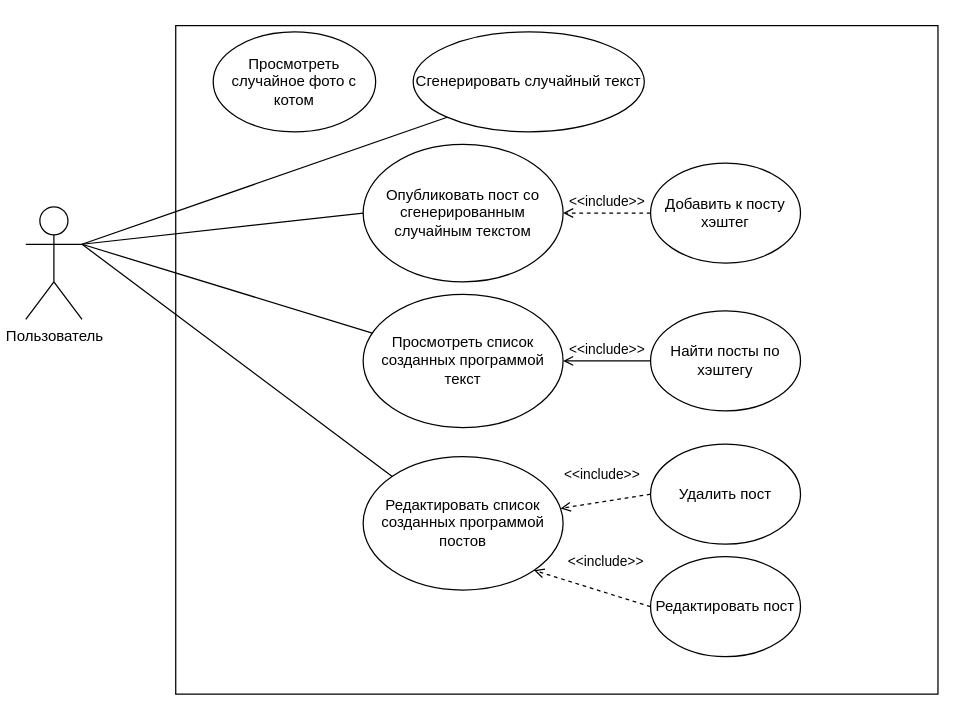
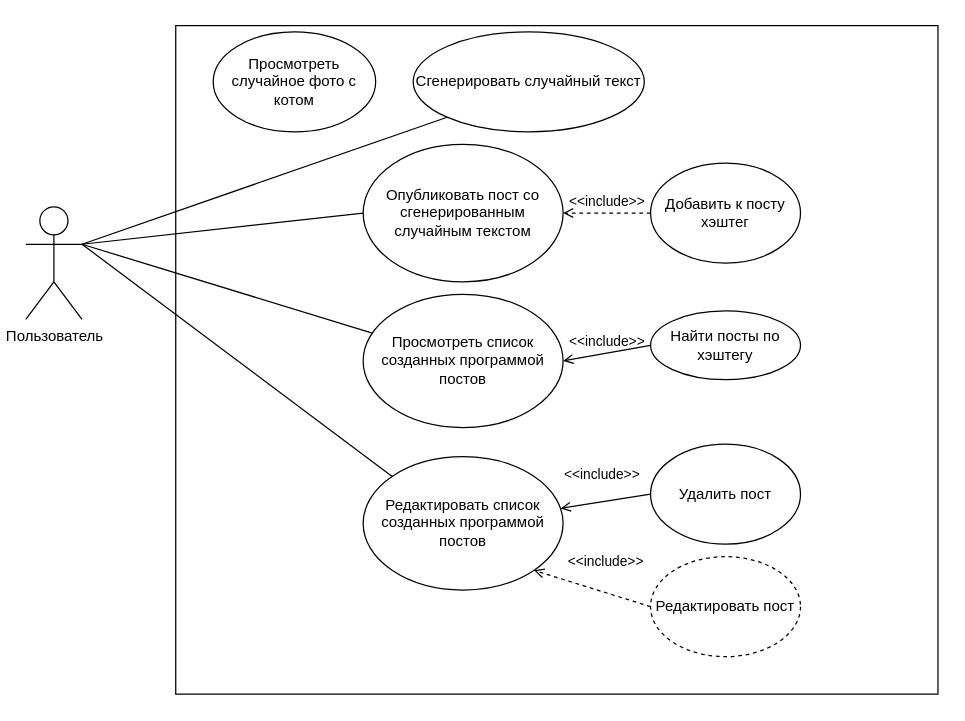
node "Просмотреть список созданных программой текст": label "Просмотреть список созданных программой текст" -> "Просмотреть список созданных программой постов"
node "Найти посты по хэштегу": size 150x100 -> 150x69
edge "Удалить пост" -> "Редактировать список созданных программой постов": style dashed -> solid
node "Редактировать пост": style solid -> dashed
